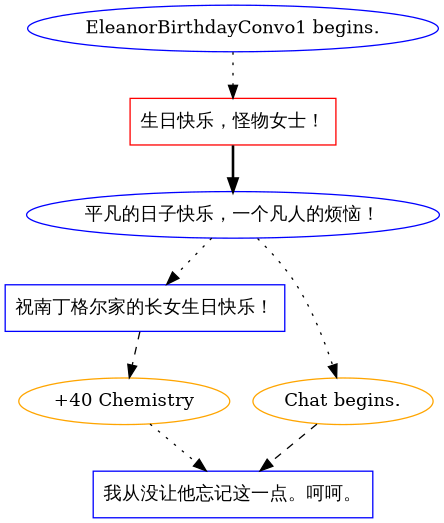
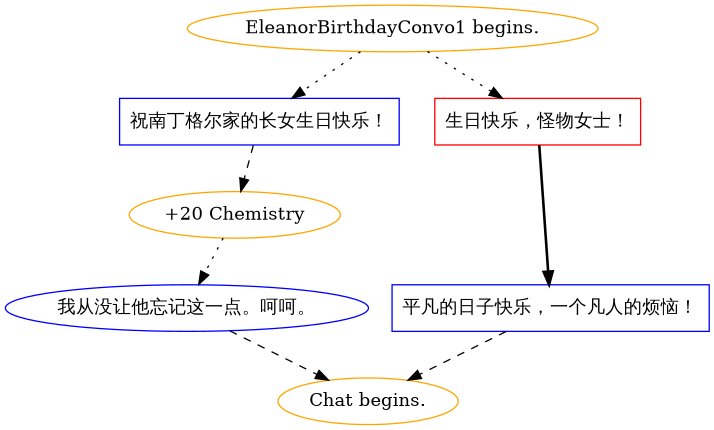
node "EleanorBirthdayConvo1 begins.": color blue -> orange
node "平凡的日子快乐，一个凡人的烦恼！": shape ellipse -> box
edge "平凡的日子快乐，一个凡人的烦恼！" -> "祝南丁格尔家的长女生日快乐！": now "EleanorBirthdayConvo1 begins." -> "祝南丁格尔家的长女生日快乐！"
edge "平凡的日子快乐，一个凡人的烦恼！" -> "Chat begins.": style dotted -> dashed
node "+40 Chemistry": label "+40 Chemistry" -> "+20 Chemistry"
edge "Chat begins." -> "我从没让他忘记这一点。呵呵。": reversed
node "我从没让他忘记这一点。呵呵。": shape box -> ellipse
